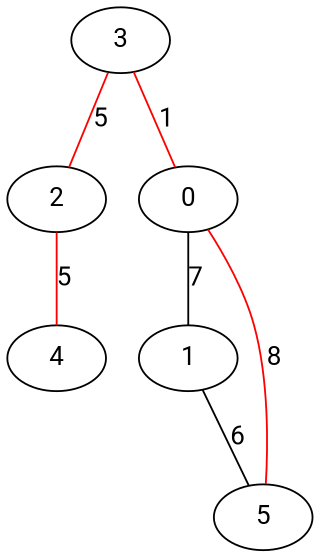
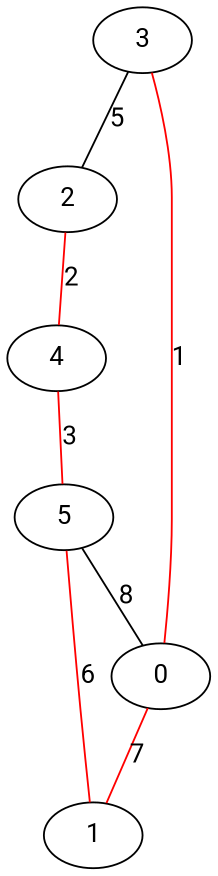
edge "3" -- "2": color red -> black
edge "2" -- "4": label "5" -> "2"
edge "0" -- "1": color black -> red
edge "0" -- "5": color red -> black
edge "4" -- "5": added, label "3"
edge "1" -- "5": color black -> red
